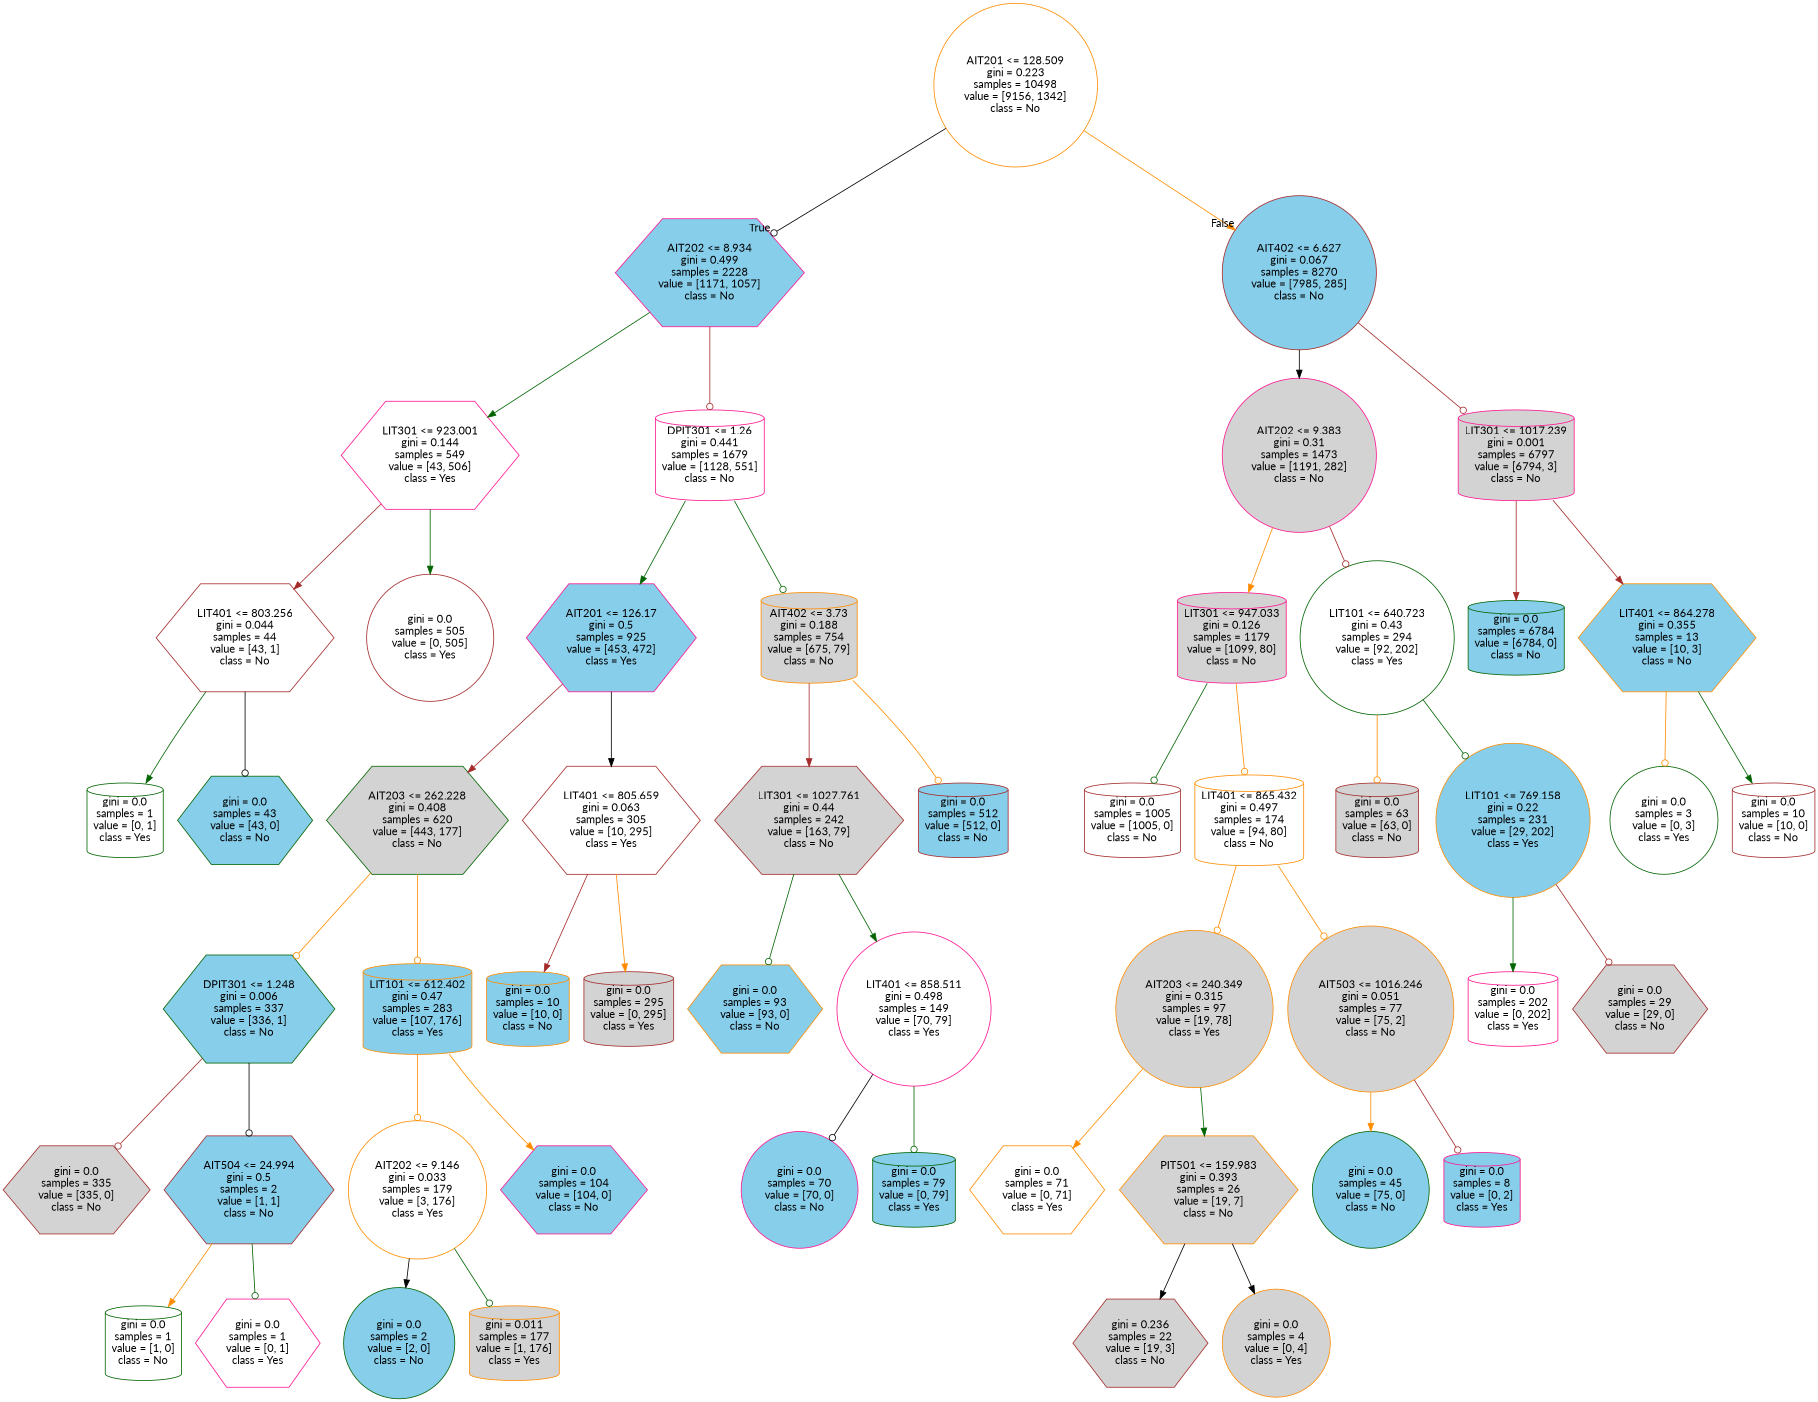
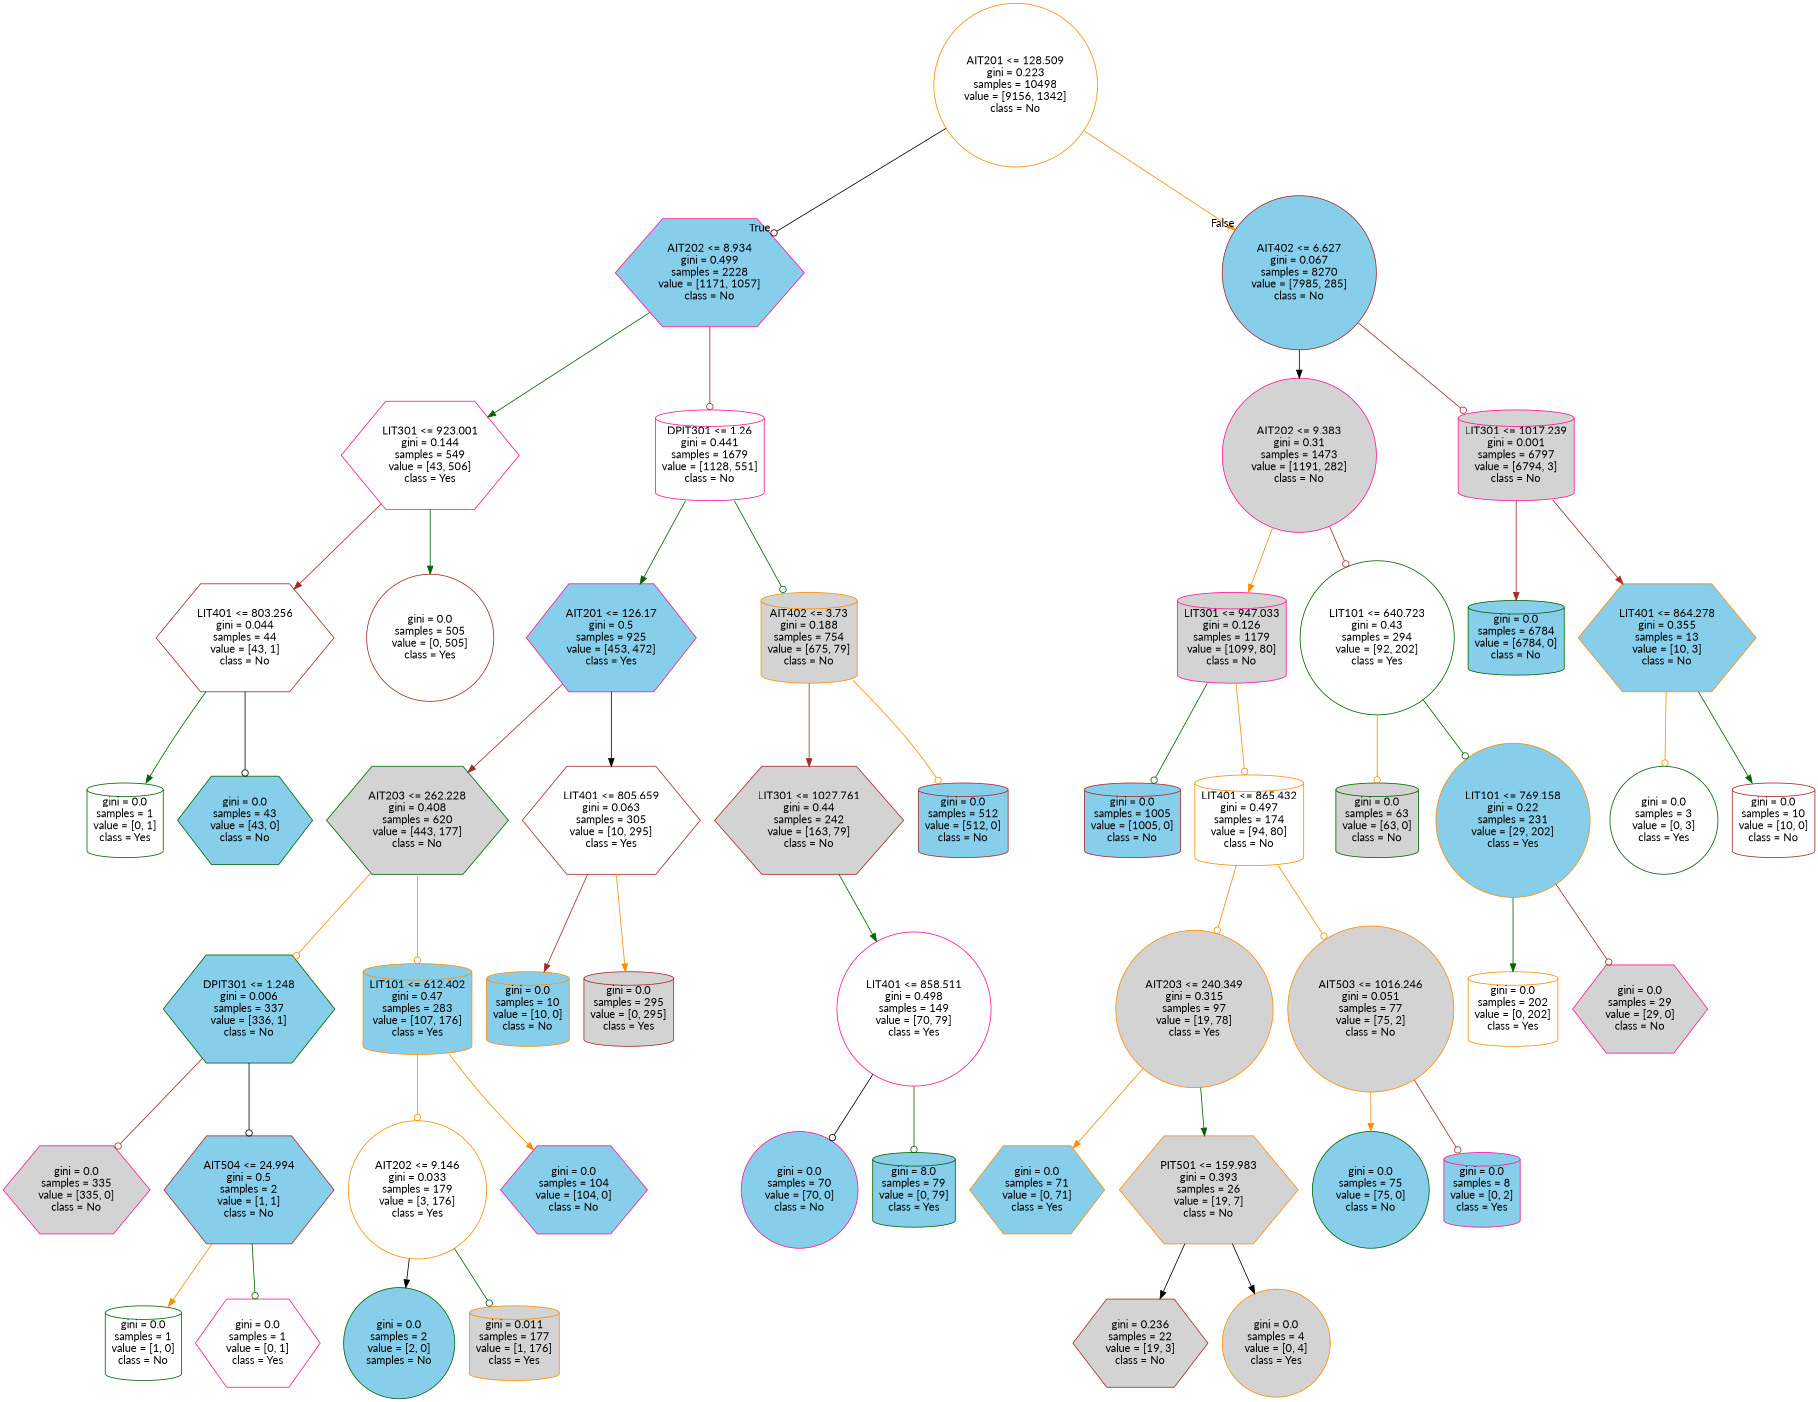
node "gini = 0.0 samples = 1005 value = [1005, 0] class = No": fillcolor white -> skyblue
node "gini = 0.0 samples = 63 value = [63, 0] class = No": color brown -> darkgreen
node "gini = 0.0 samples = 93 value = [93, 0] class = No": removed
node "gini = 0.0 samples = 202 value = [0, 202] class = Yes": color deeppink -> darkorange
node "gini = 0.0 samples = 29 value = [29, 0] class = No": color brown -> deeppink
node "gini = 0.0 samples = 335 value = [335, 0] class = No": color brown -> deeppink
node "gini = 0.0 samples = 79 value = [0, 79] class = Yes": label "gini = 0.0 samples = 79 value = [0, 79] class = Yes" -> "gini = 8.0 samples = 79 value = [0, 79] class = Yes"
node "gini = 0.0 samples = 71 value = [0, 71] class = Yes": fillcolor white -> skyblue
node "gini = 0.0 samples = 45 value = [75, 0] class = No": label "gini = 0.0 samples = 45 value = [75, 0] class = No" -> "gini = 0.0 samples = 75 value = [75, 0] class = No"
node "gini = 0.0 samples = 2 value = [2, 0] class = No": label "gini = 0.0 samples = 2 value = [2, 0] class = No" -> "gini = 0.0 samples = 2 value = [2, 0] samples = No"
